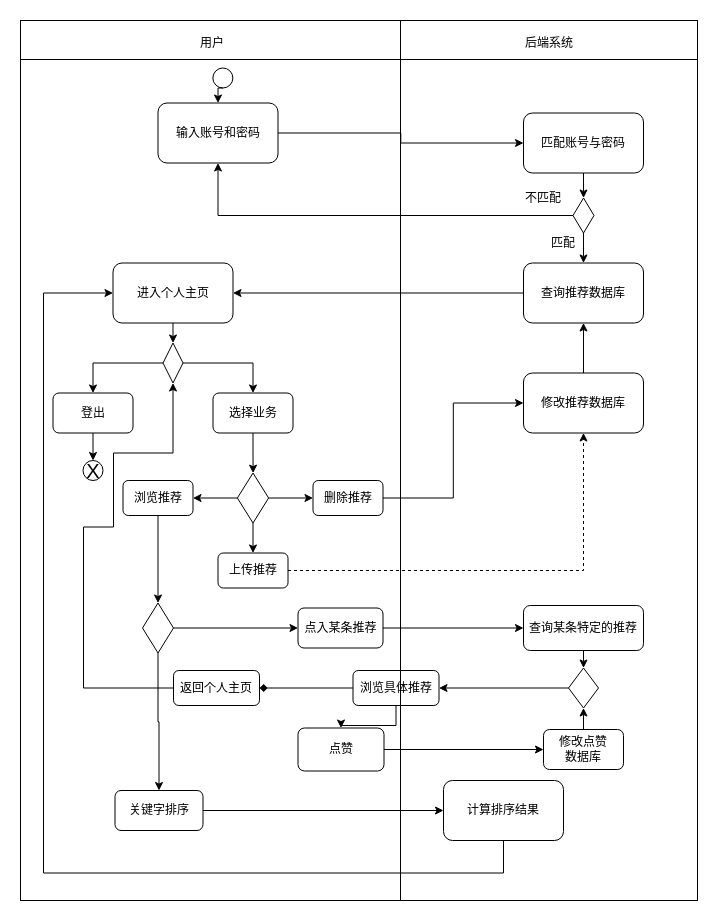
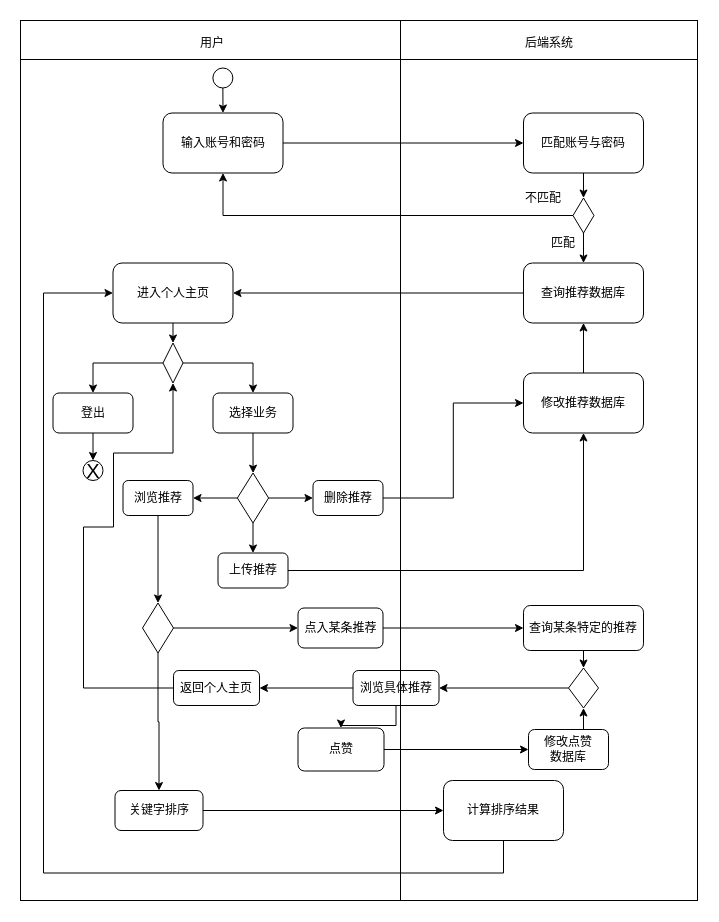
node "输入账号和密码": moved (218, 133) -> (223, 143)
edge "上传推荐" -> "修改推荐数据库": style dashed -> solid
edge "浏览具体推荐" -> "返回个人主页": arrowhead diamond -> classic
node "修改点赞 数据库": moved (584, 750) -> (569, 750)
